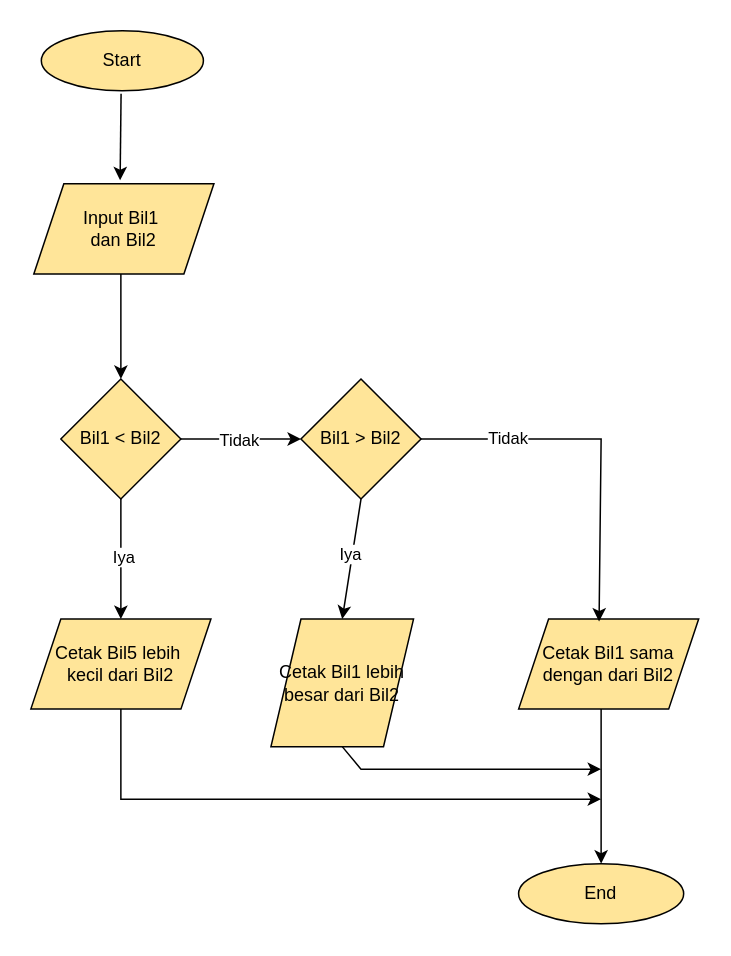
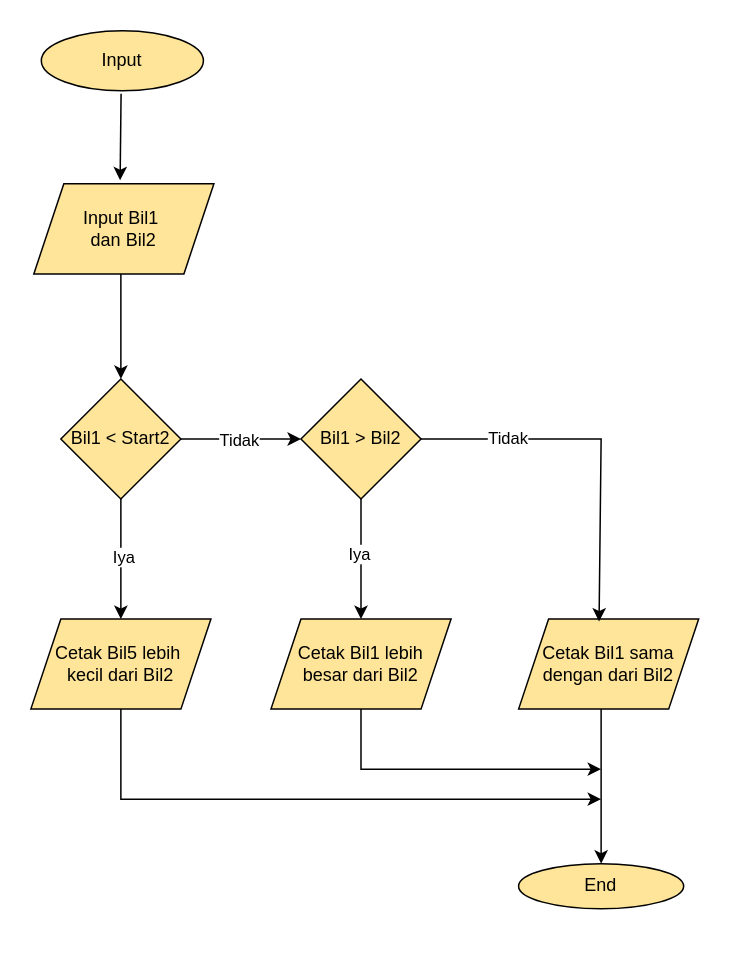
node "Start": label "Start" -> "Input"
node "Bil1 < Bil2": label "Bil1 < Bil2" -> "Bil1 < Start2"
node "Cetak Bil1 lebih besar dari Bil2": size 143x128 -> 180x90
node "End": size 165x60 -> 165x45
